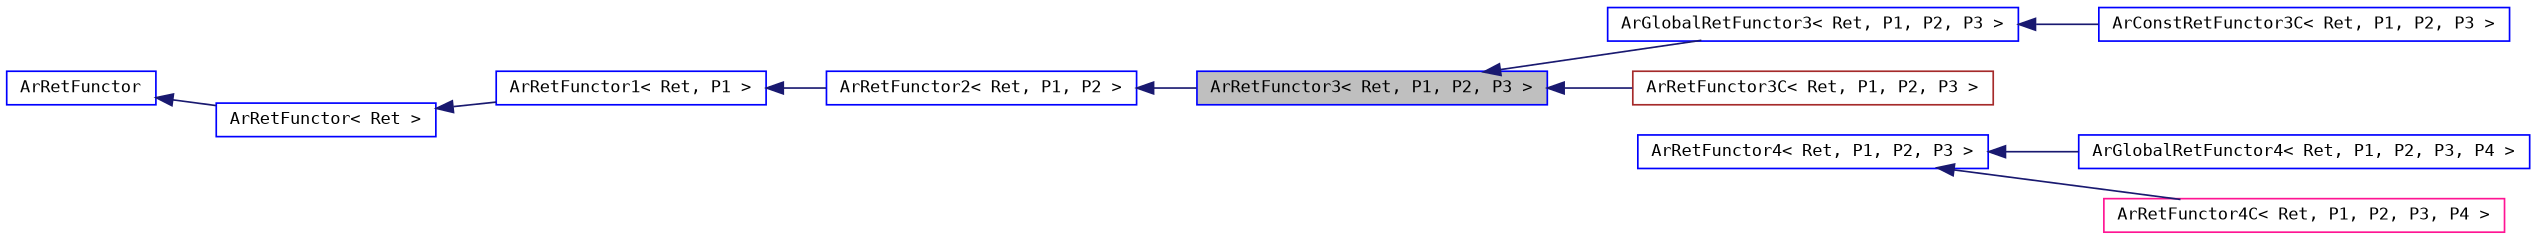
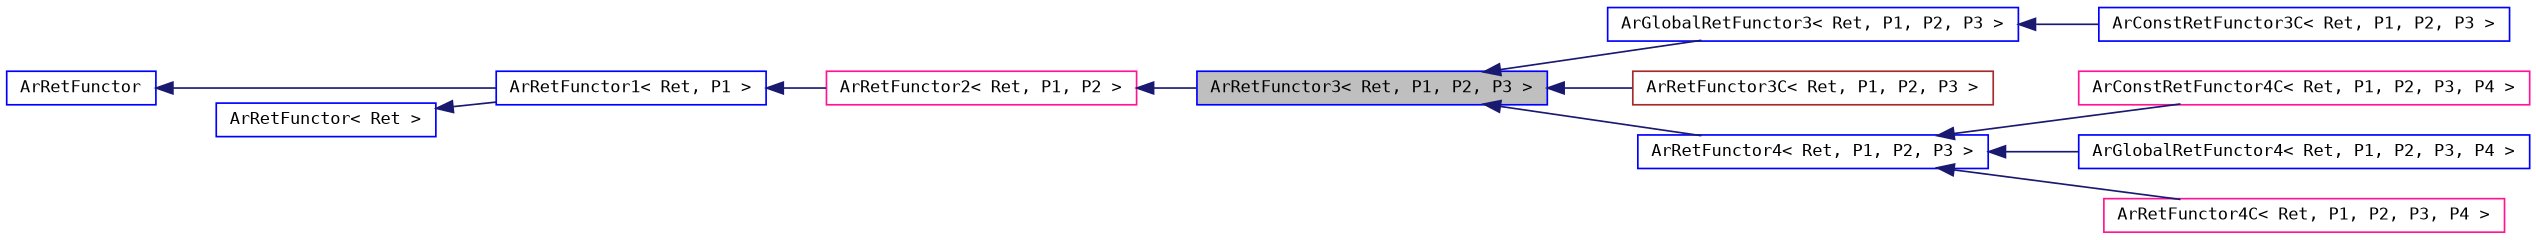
node "ArRetFunctor2< Ret, P1, P2 >": color blue -> deeppink
node "ArConstRetFunctor4C< Ret, P1, P2, P3, P4 >": added
edge "ArRetFunctor< Ret >" -> "ArRetFunctor": now "ArRetFunctor1< Ret, P1 >" -> "ArRetFunctor"
edge "ArRetFunctor4< Ret, P1, P2, P3 >" -> "ArRetFunctor3< Ret, P1, P2, P3 >": added
